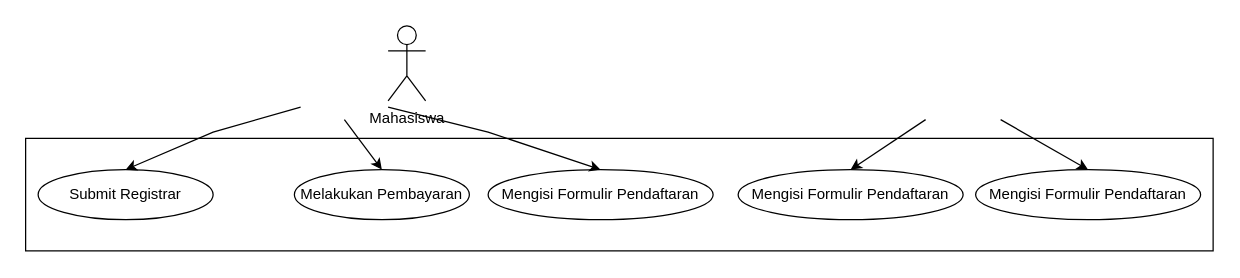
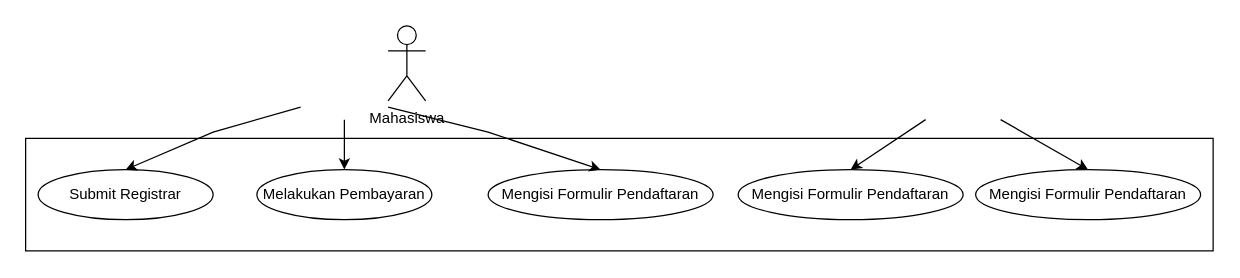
node "Melakukan Pembayaran": moved (382, 194) -> (344, 194)
